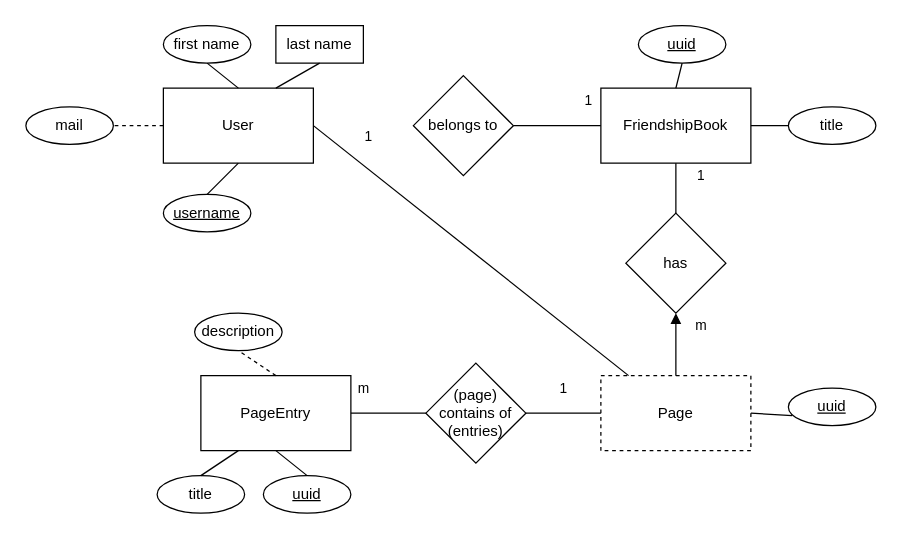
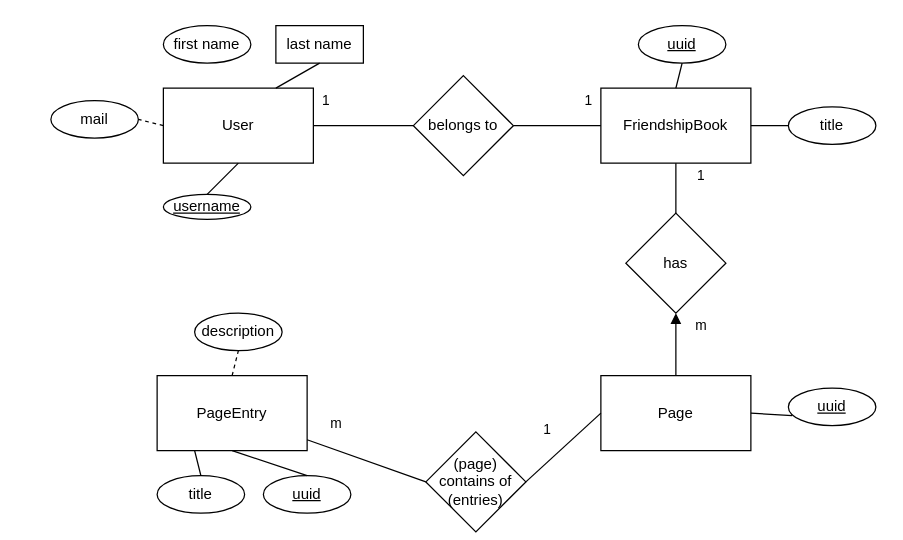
edge "first name" -- "User": removed
node "mail": moved (69, 126) -> (94, 119)
node "username": size 88x38 -> 88x25
edge "User" -- "Page": now "User" -- "belongs to"
node "PageEntry": moved (276, 413) -> (232, 413)
node "(page) contains of (entries)": moved (476, 413) -> (476, 482)
node "Page": style dashed -> solid
